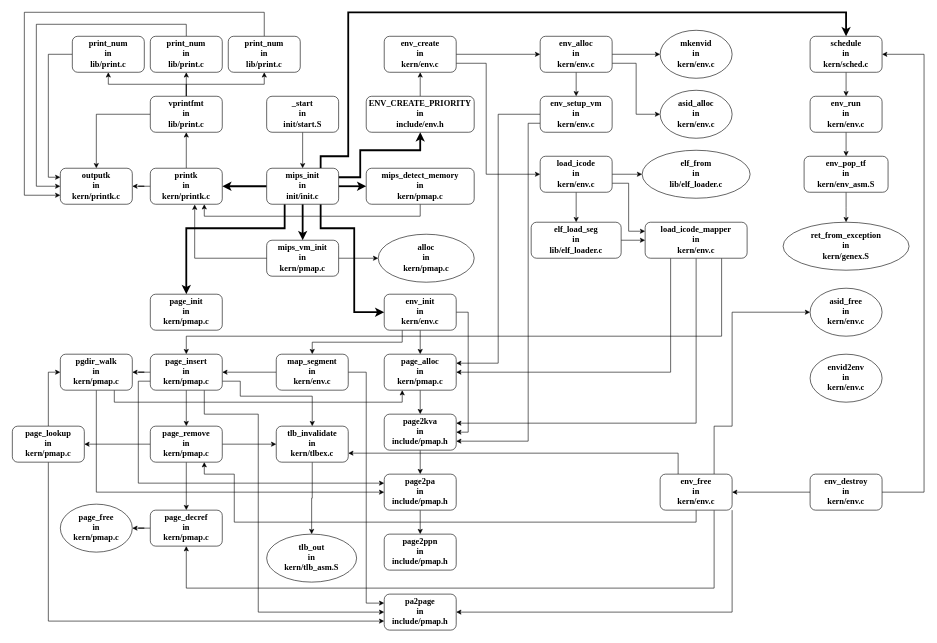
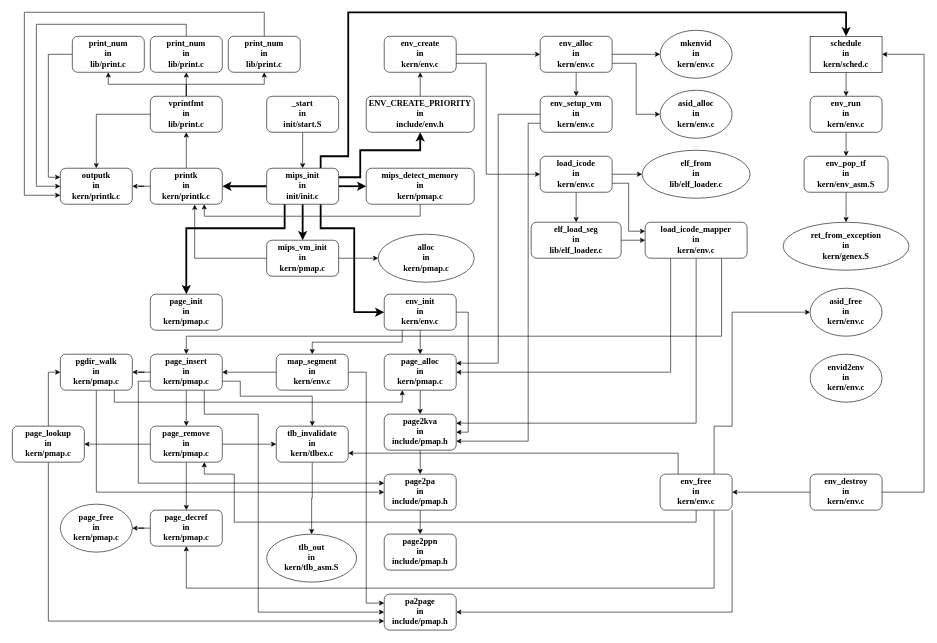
node "schedule in kern/sched.c": shape rounded rectangle -> rectangle
